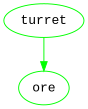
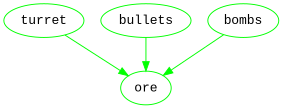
node "bullets": added
node "bombs": added
